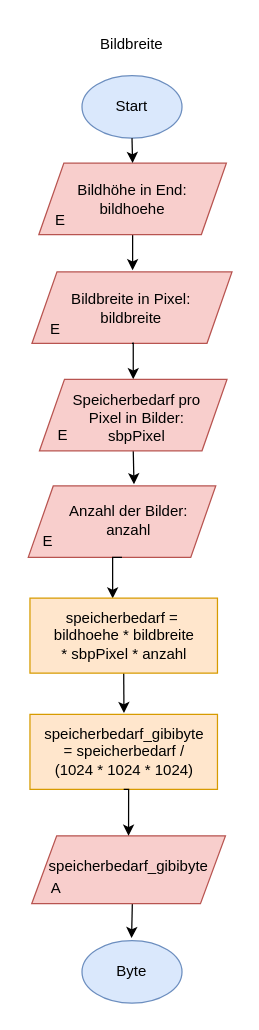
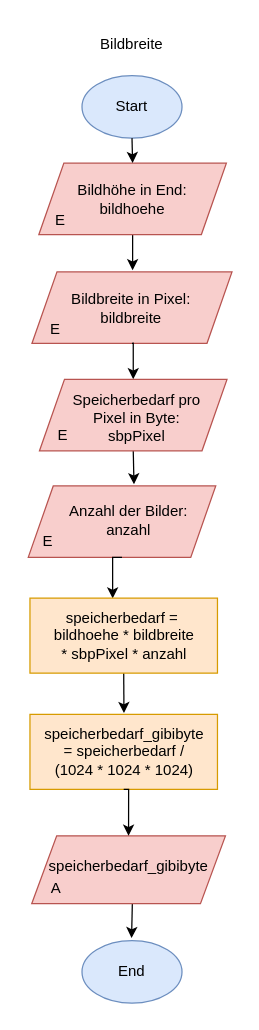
node "Speicherbedarf pro Pixel in Bilder: sbpPixel": label "Speicherbedarf pro Pixel in Bilder: sbpPixel" -> "Speicherbedarf pro Pixel in Byte: sbpPixel"
node "Byte": label "Byte" -> "End"
